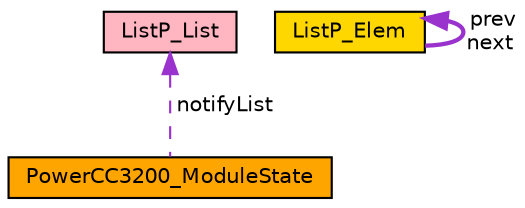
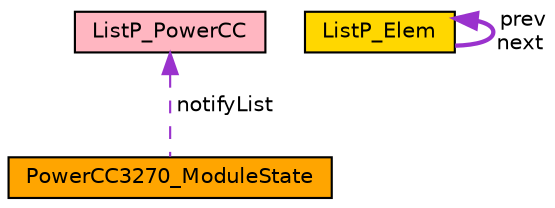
node "ListP_List": label "ListP_List" -> "ListP_PowerCC"
node "PowerCC3200_ModuleState": label "PowerCC3200_ModuleState" -> "PowerCC3270_ModuleState"
